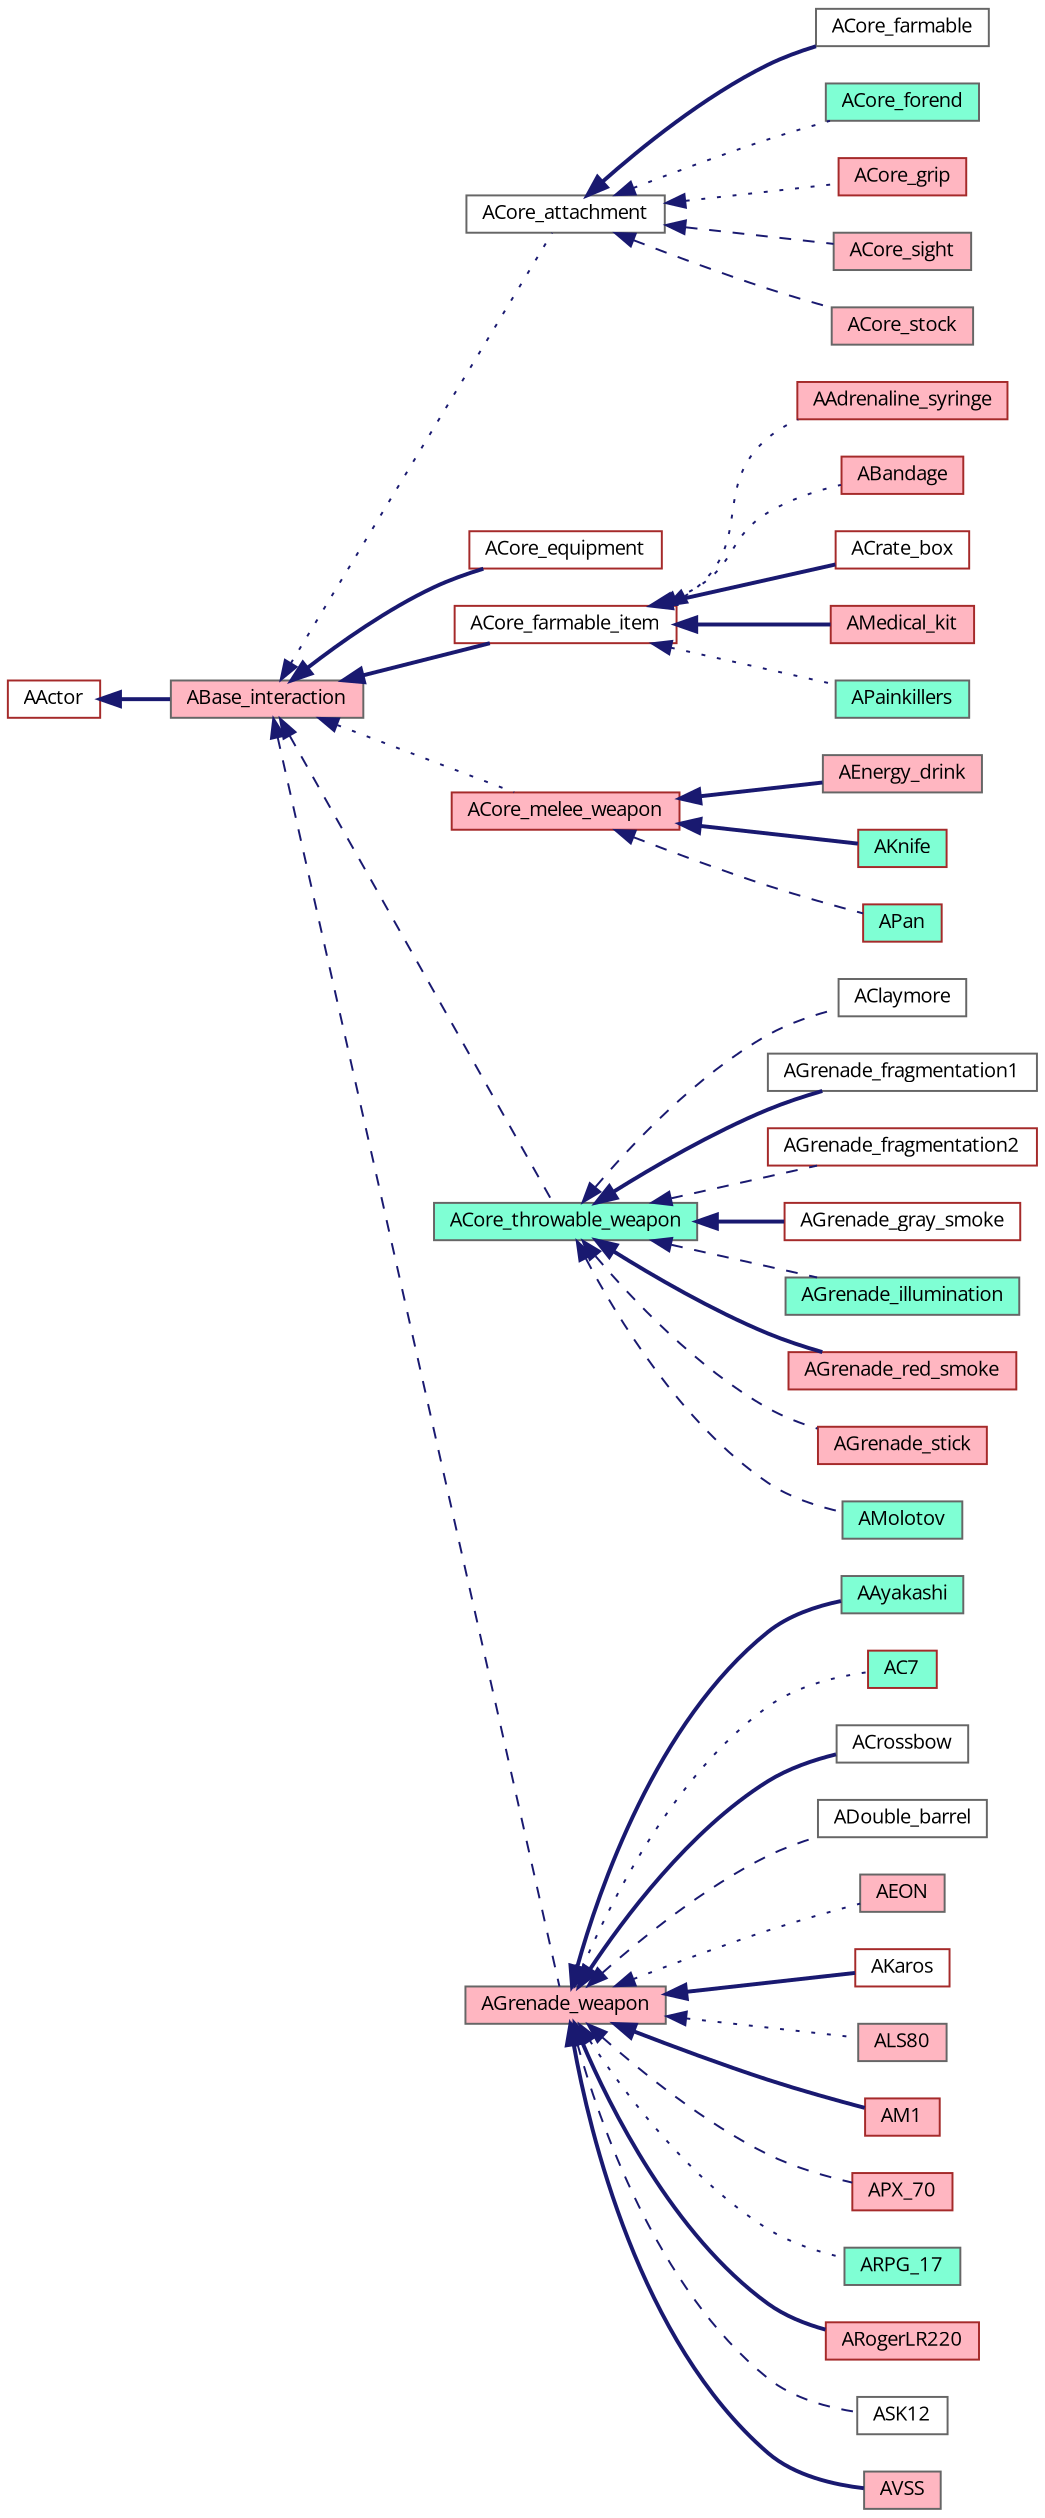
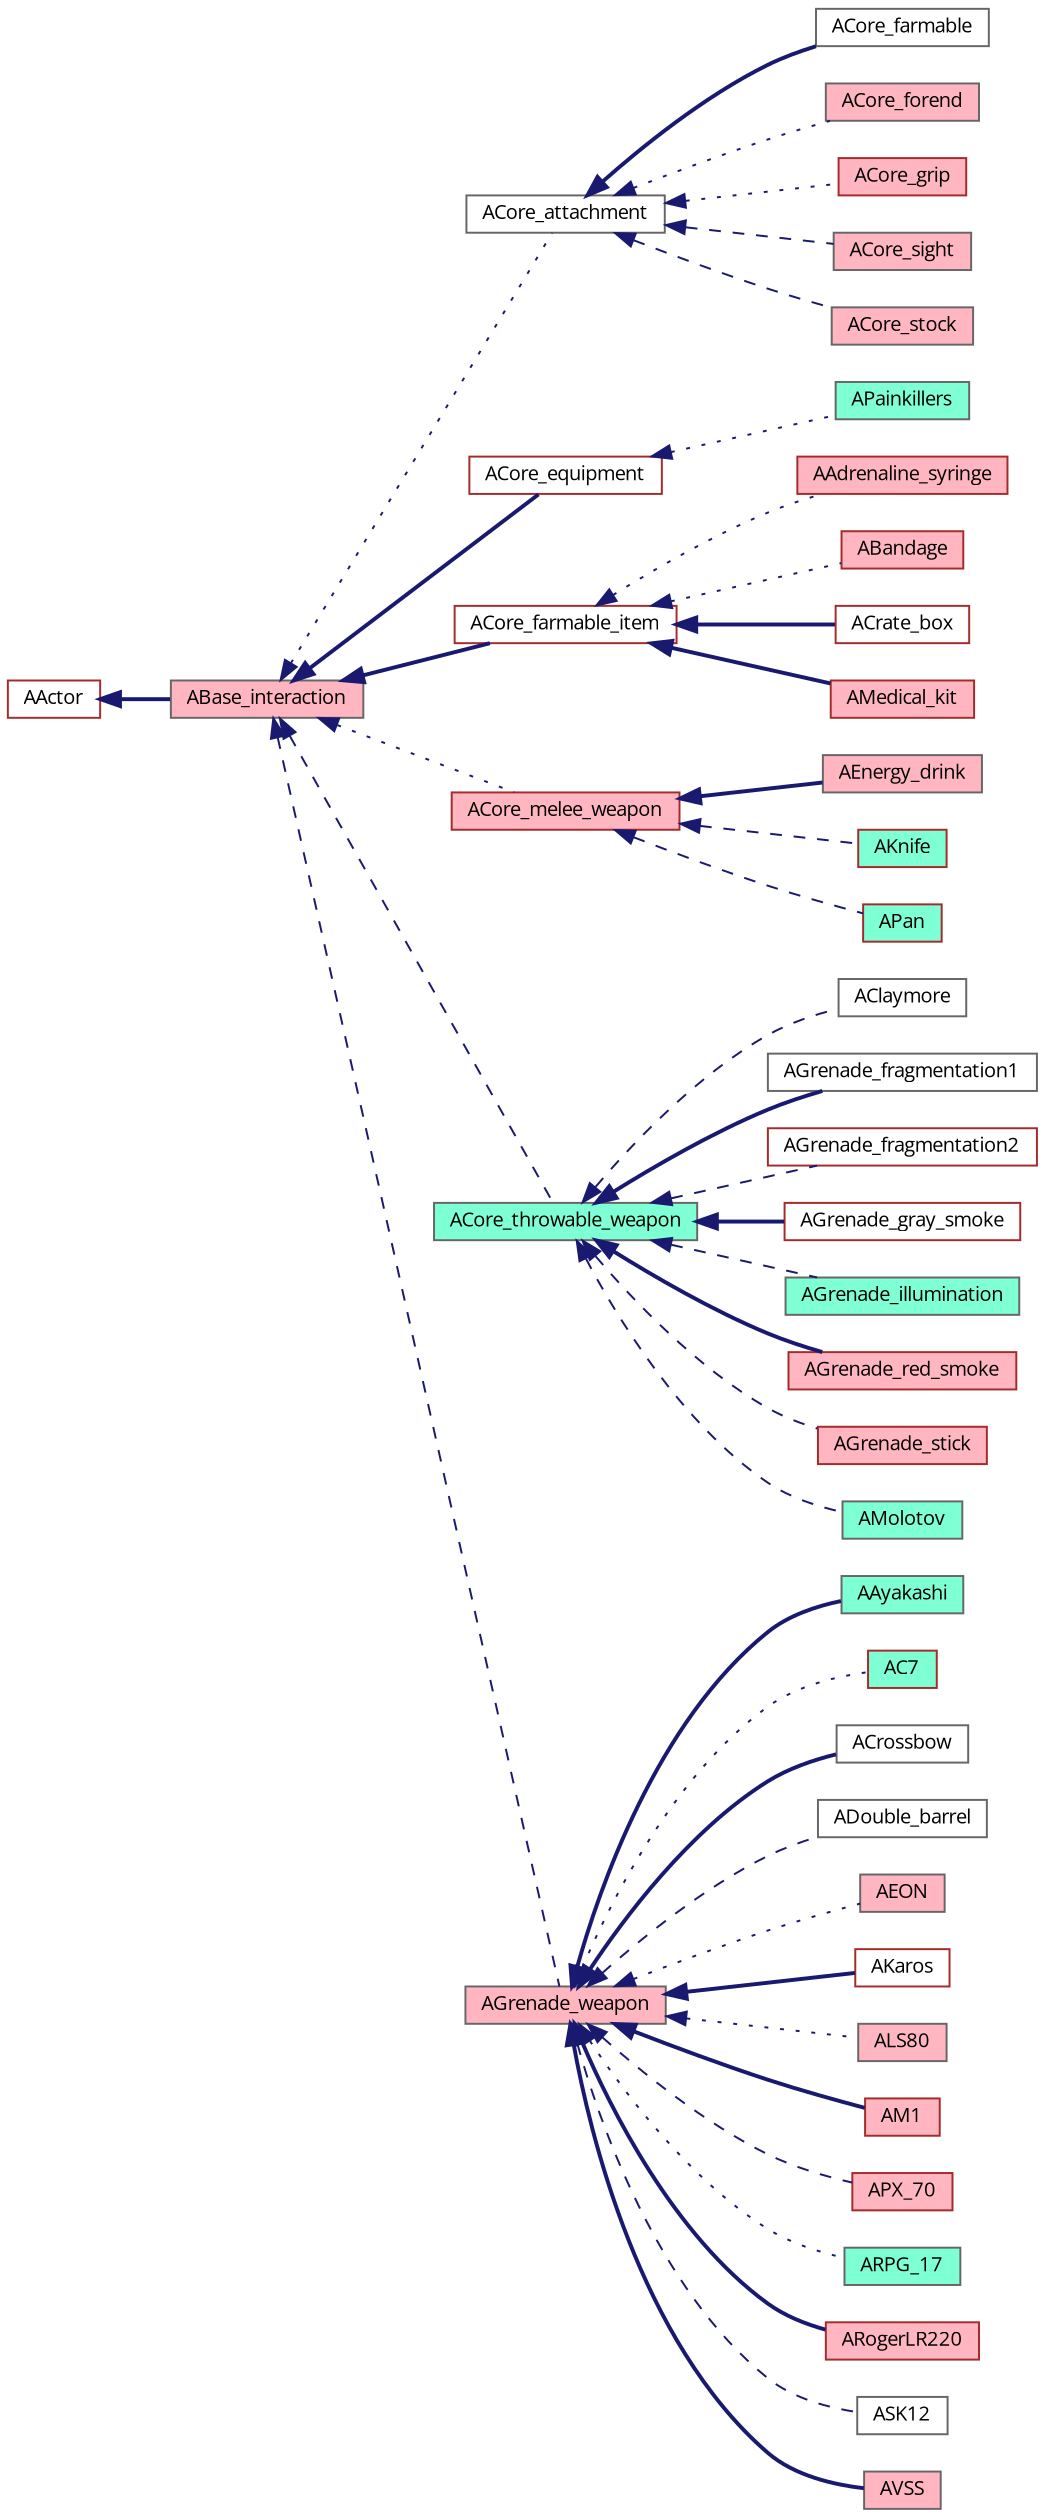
node "ACore_forend": fillcolor aquamarine -> lightpink
edge "APainkillers" -> "ACore_farmable_item": now "APainkillers" -> "ACore_equipment"
edge "AKnife" -> "ACore_melee_weapon": style bold -> dashed
